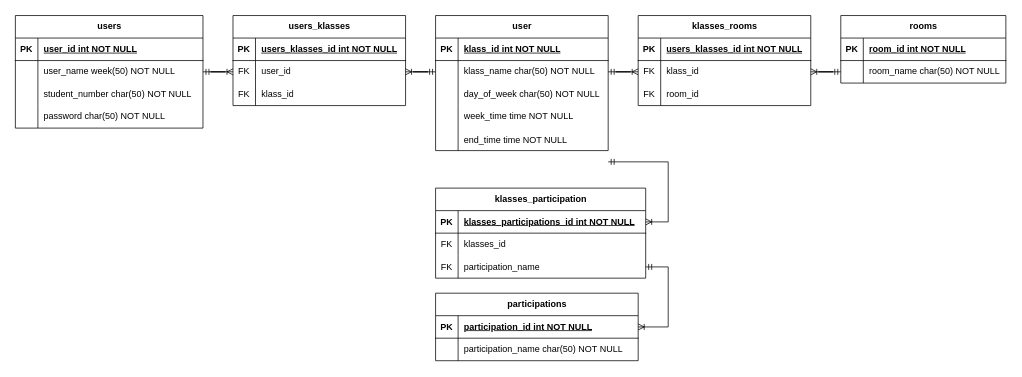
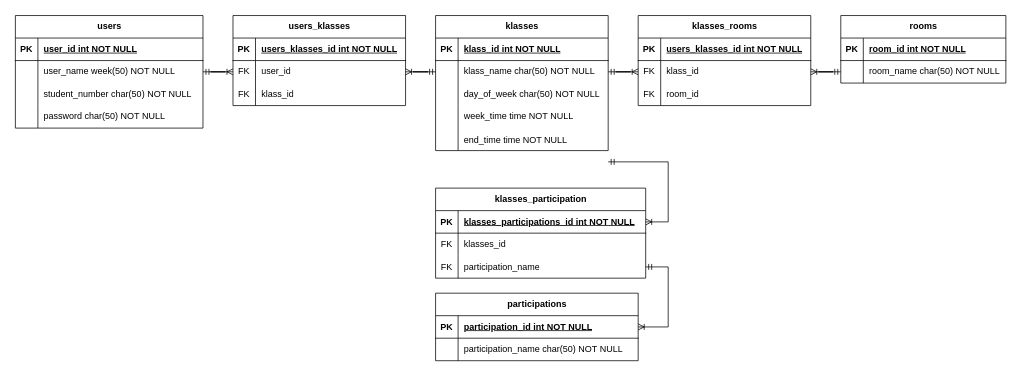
node "user": label "user" -> "klasses"
